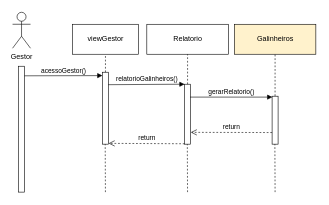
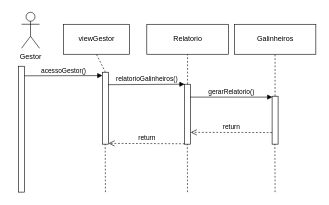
node "Gestor": moved (21, 30) -> (30, 30)
node "viewGestor": moved (105, 39) -> (96, 39)
node "Galinheiros": fillcolor #fff2cc -> #ffffff
